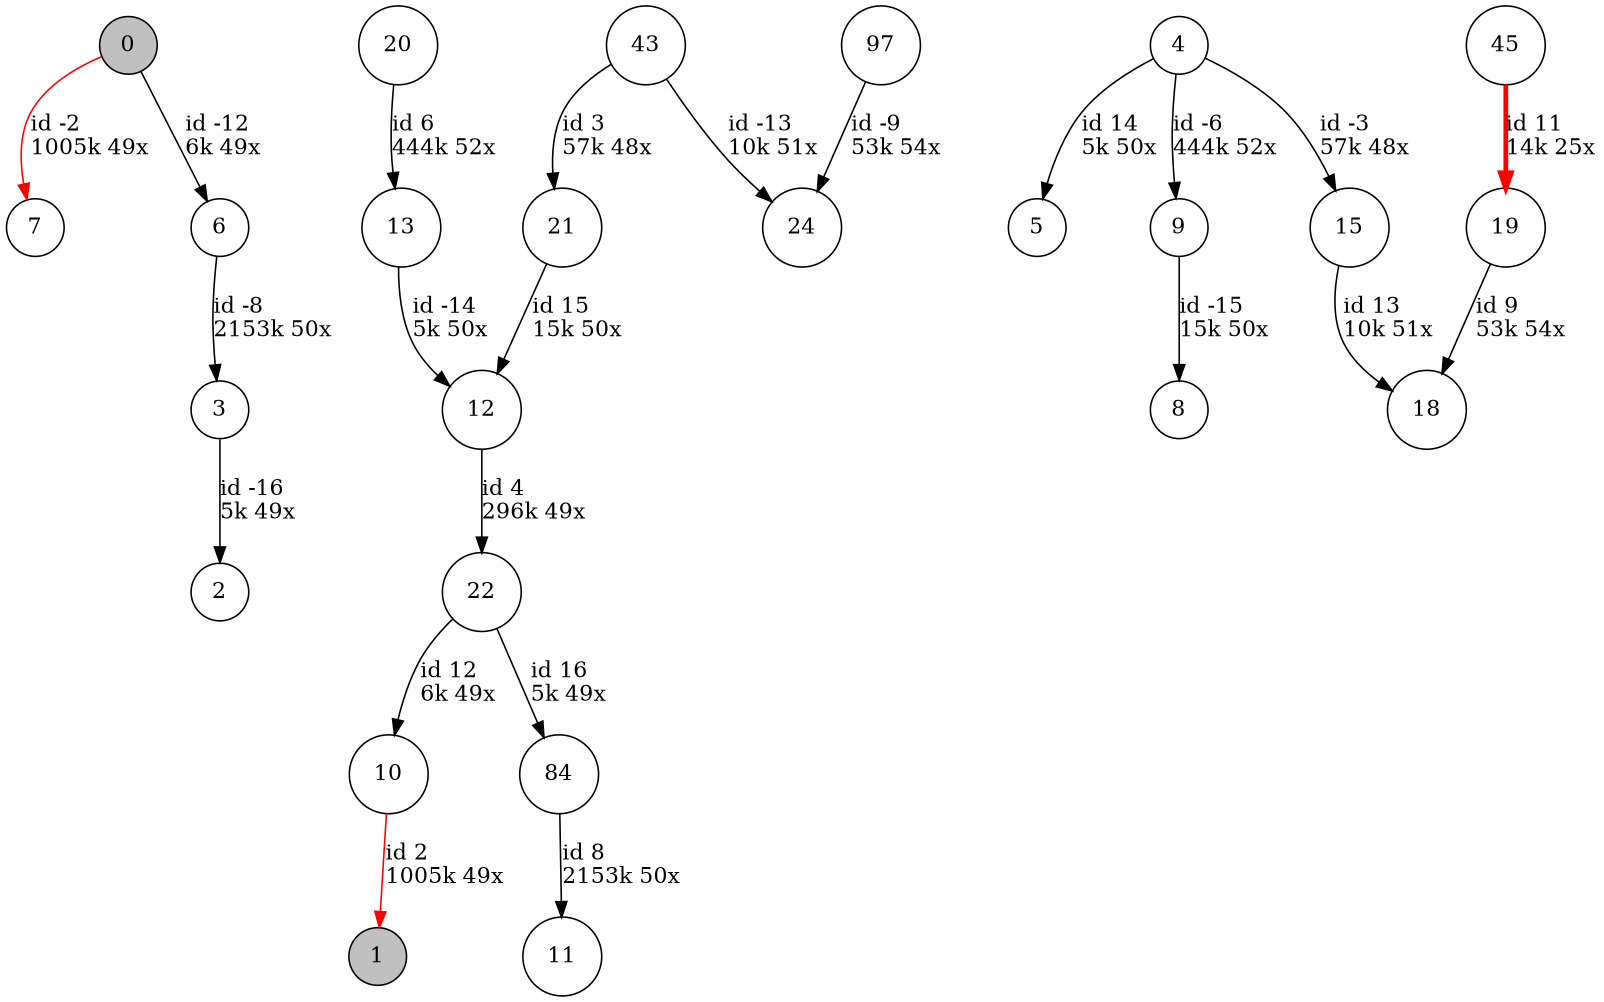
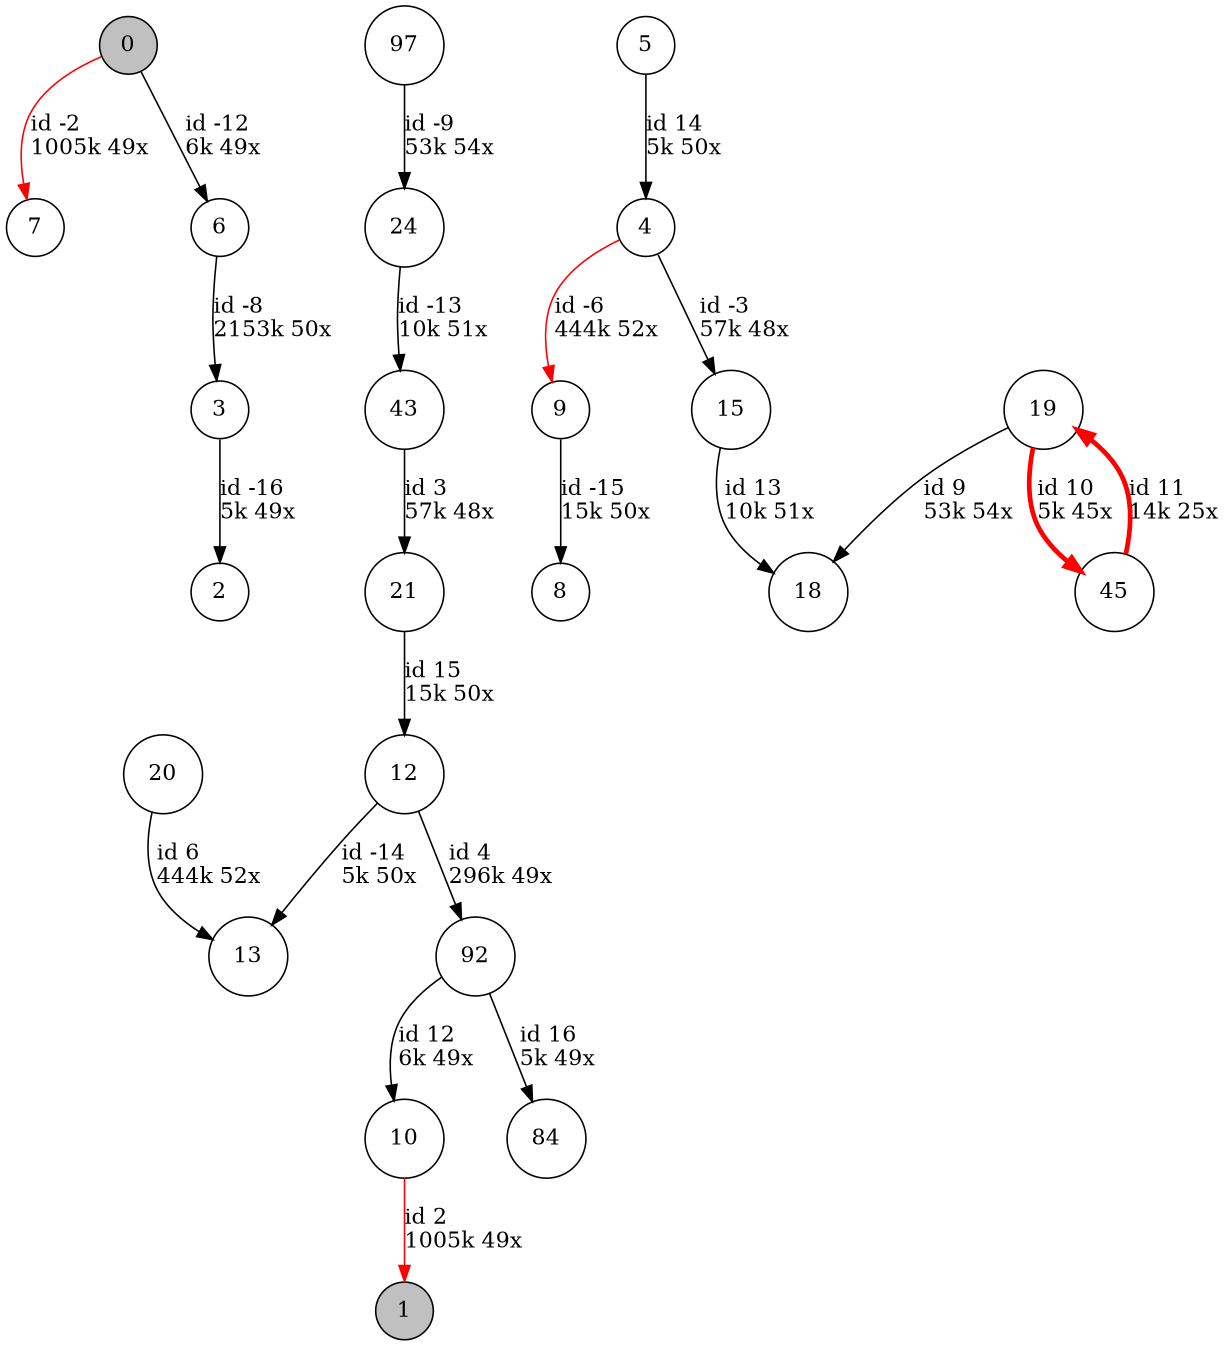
edge "4" -> "5": reversed
edge "4" -> "9": color black -> red
edge "43" -> "24": reversed
edge "13" -> "12": reversed
edge "19" -> "45": added, label "id 10 5k 45x"
node "22": label "22" -> "92"
node "11": removed
